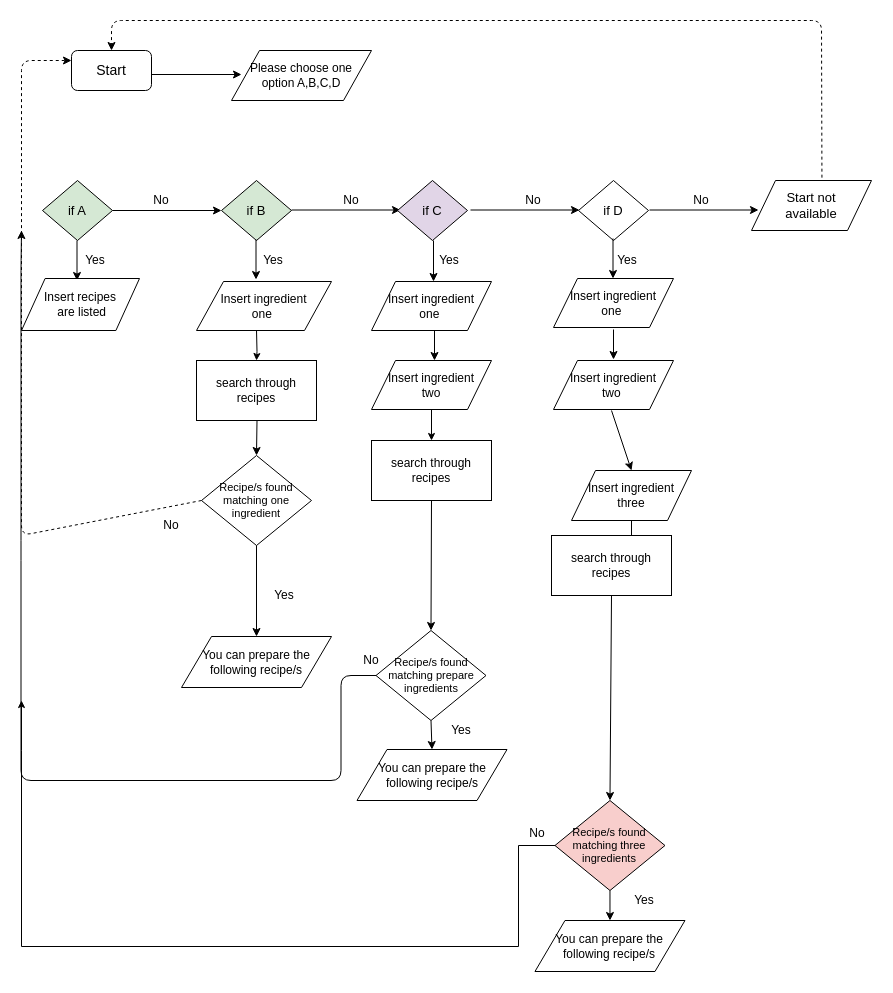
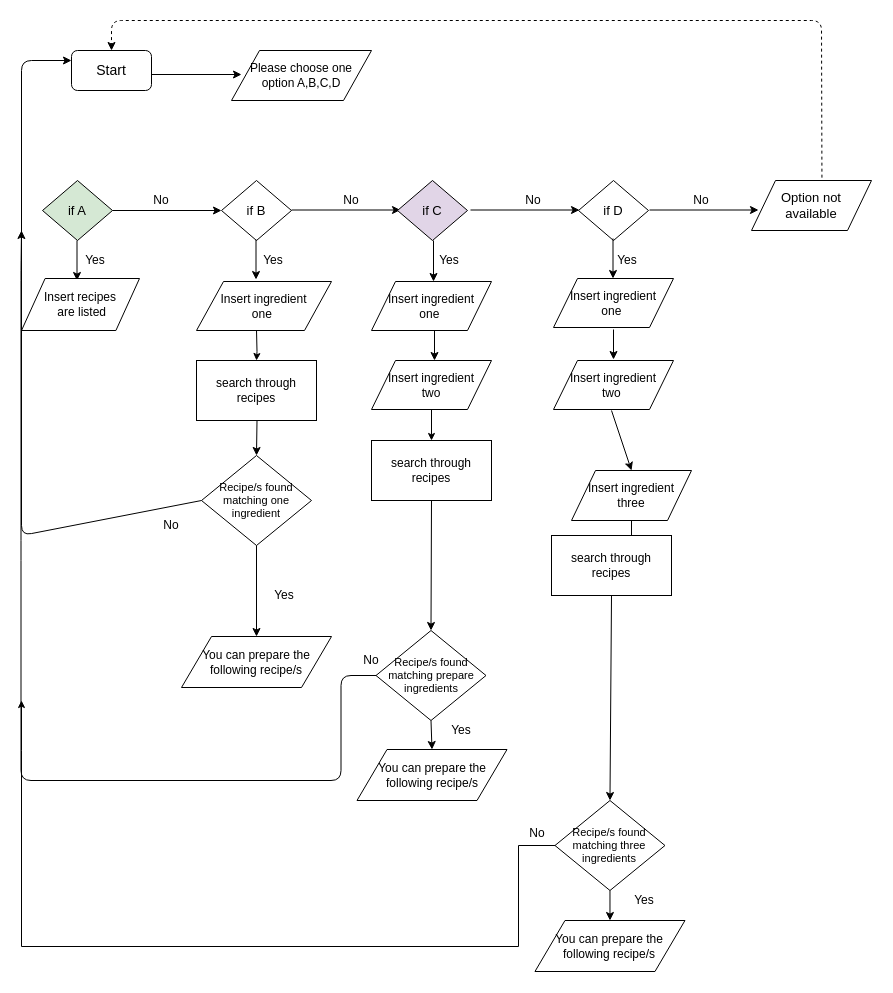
edge "Recipe/s found matching one ingredient" -> "Start": style dashed -> solid
node "Start not available": label "Start not available" -> "Option not available"
node "if B": fillcolor #d5e8d4 -> #ffffff
node "Recipe/s found matching three ingredients": fillcolor #f8cecc -> #ffffff
